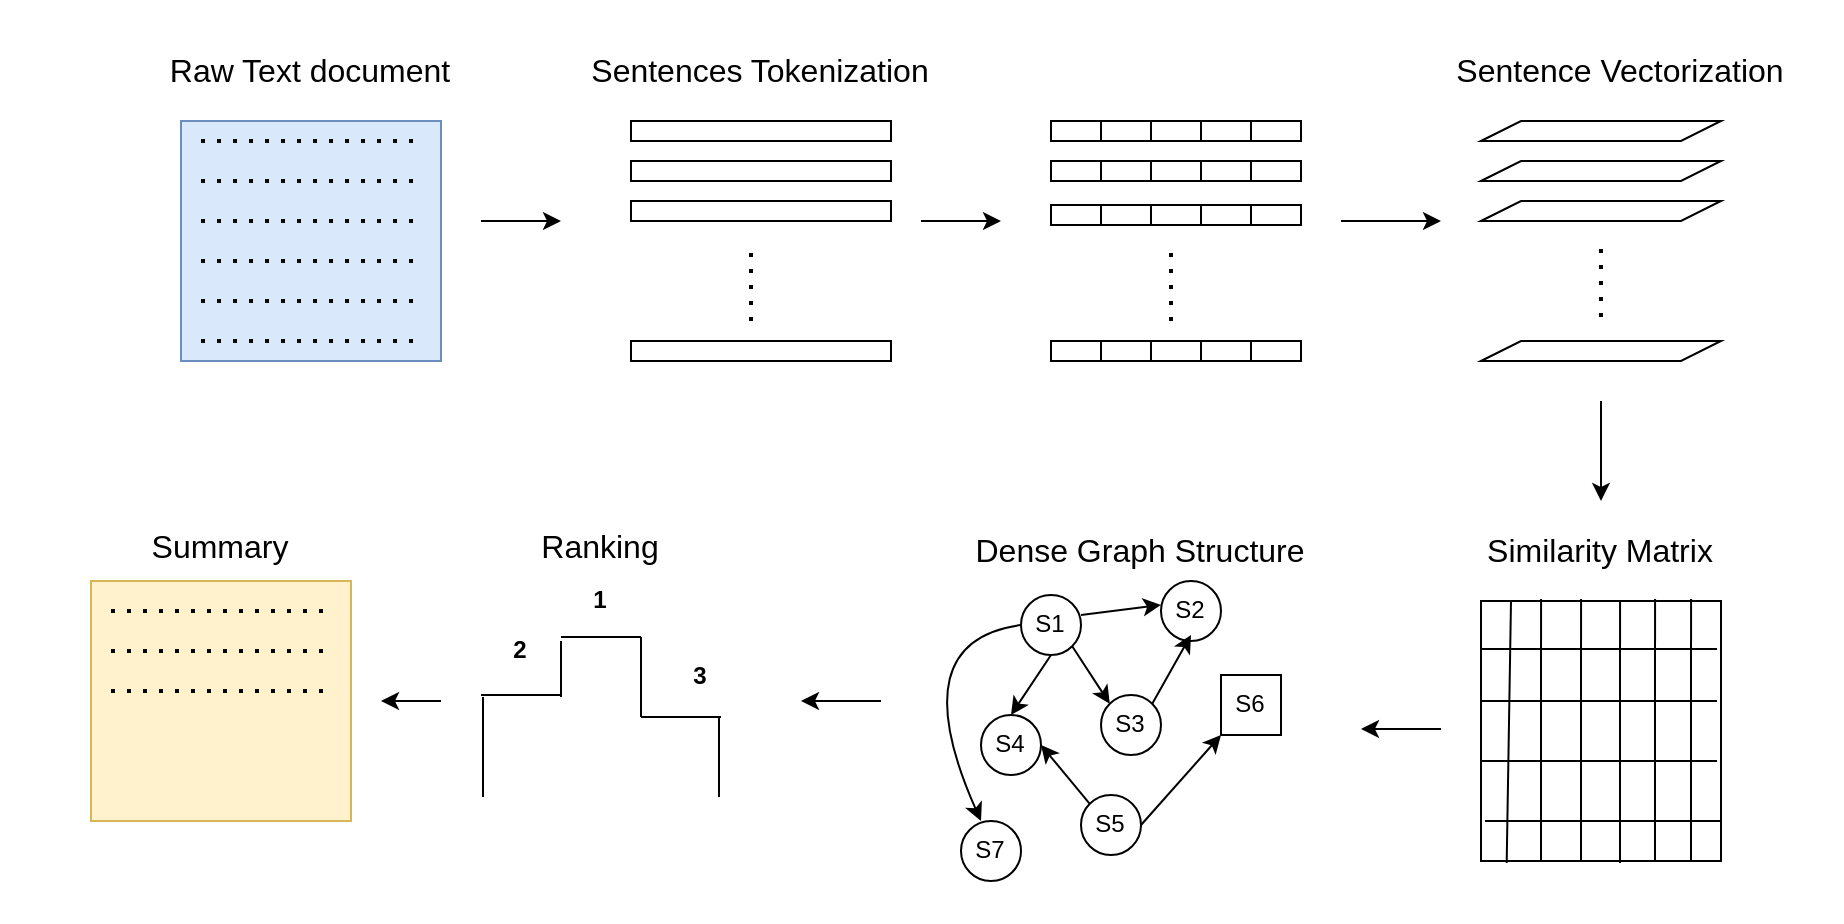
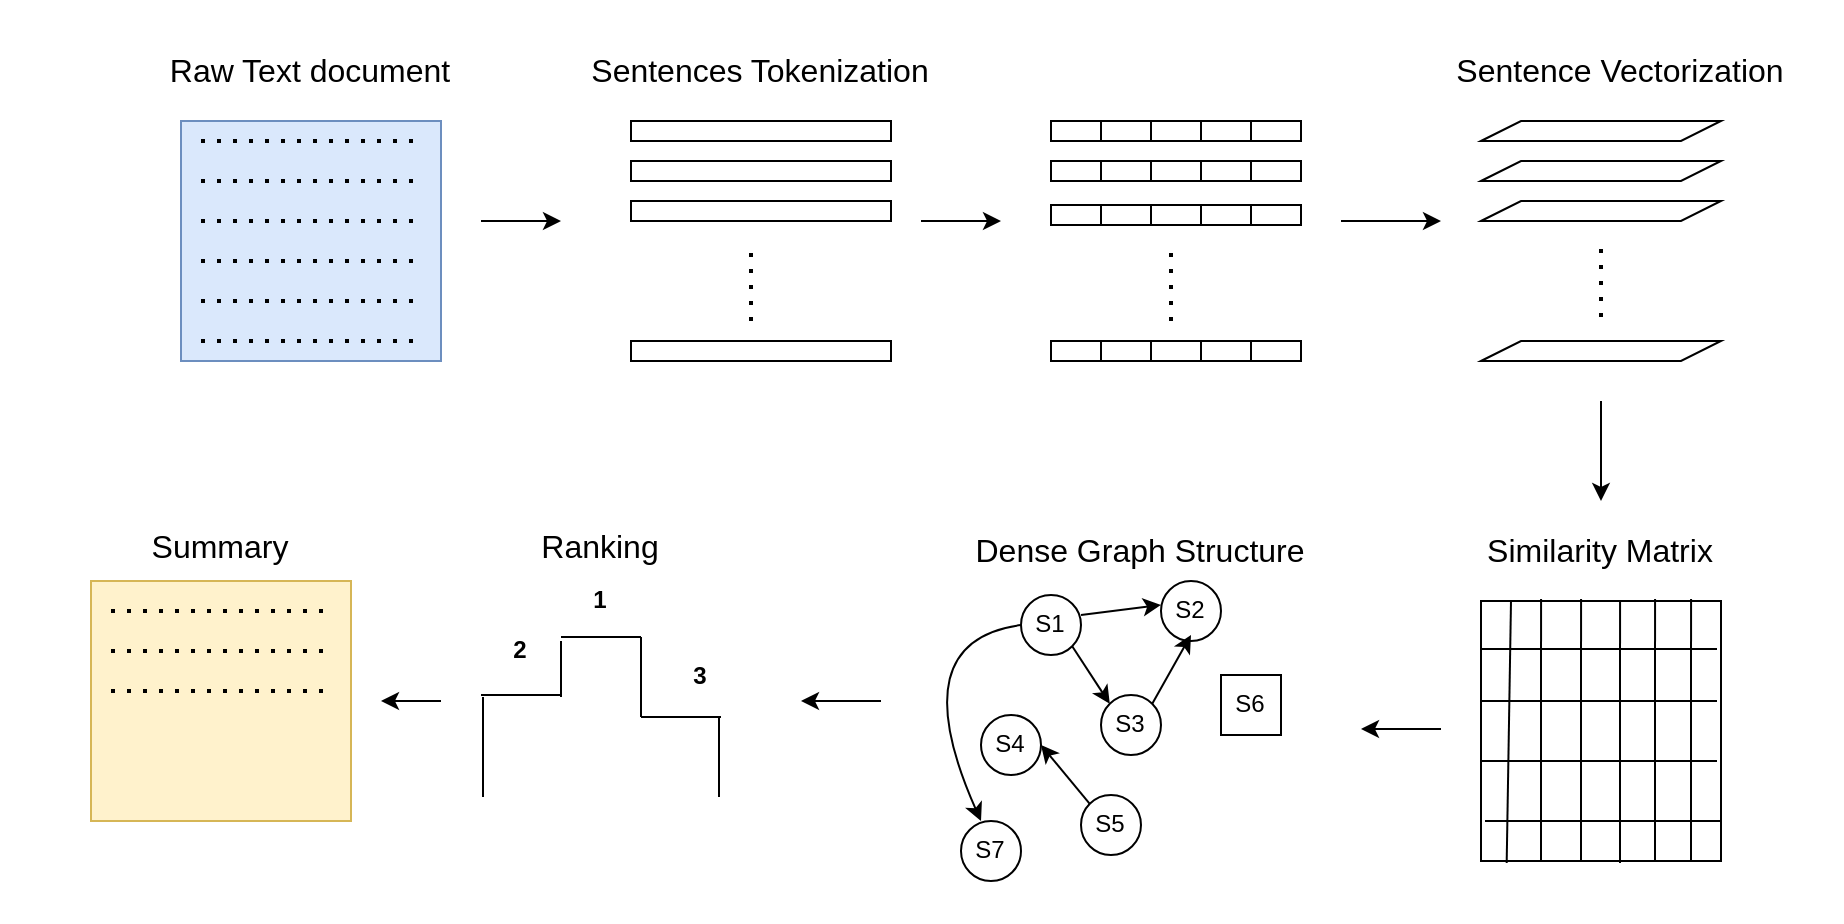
edge "S1" -> "S4": removed
edge "S5" -> "S6": removed
